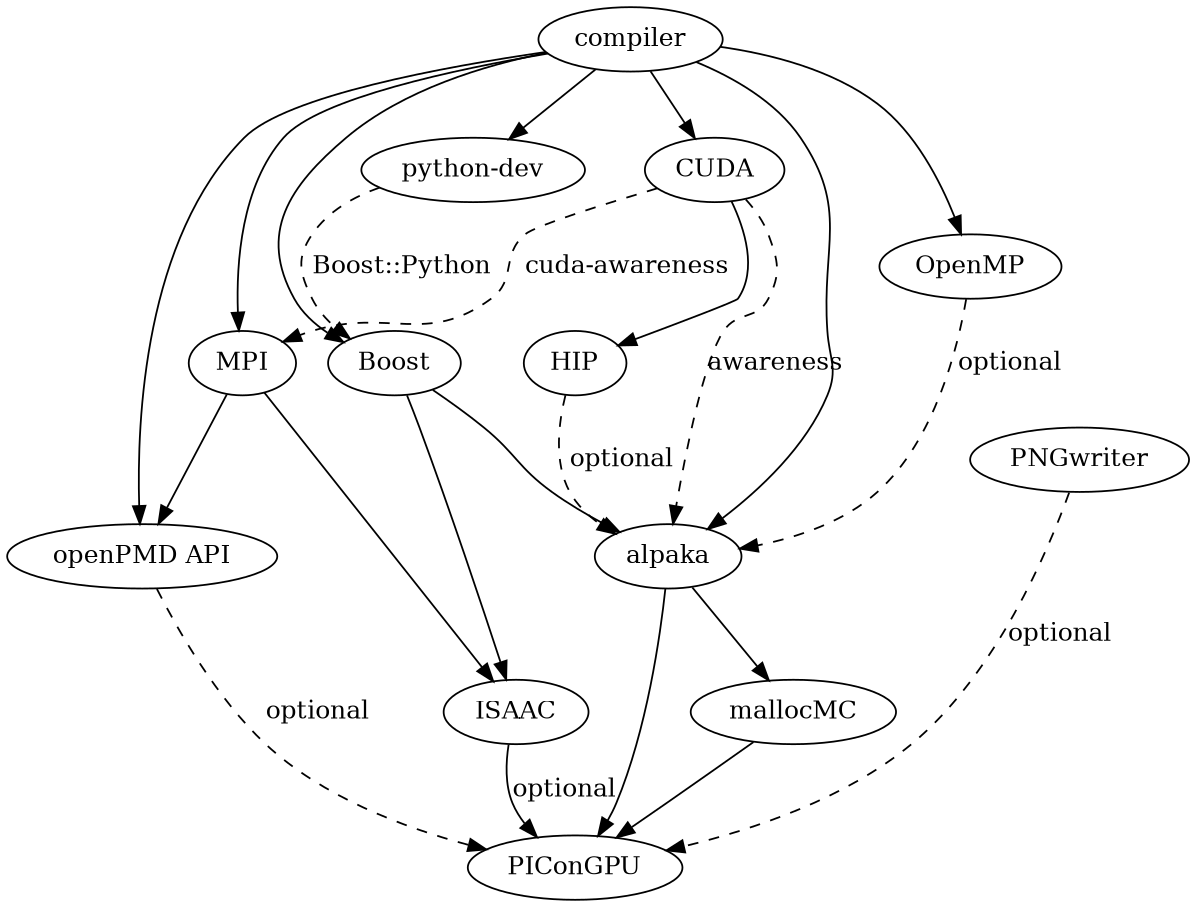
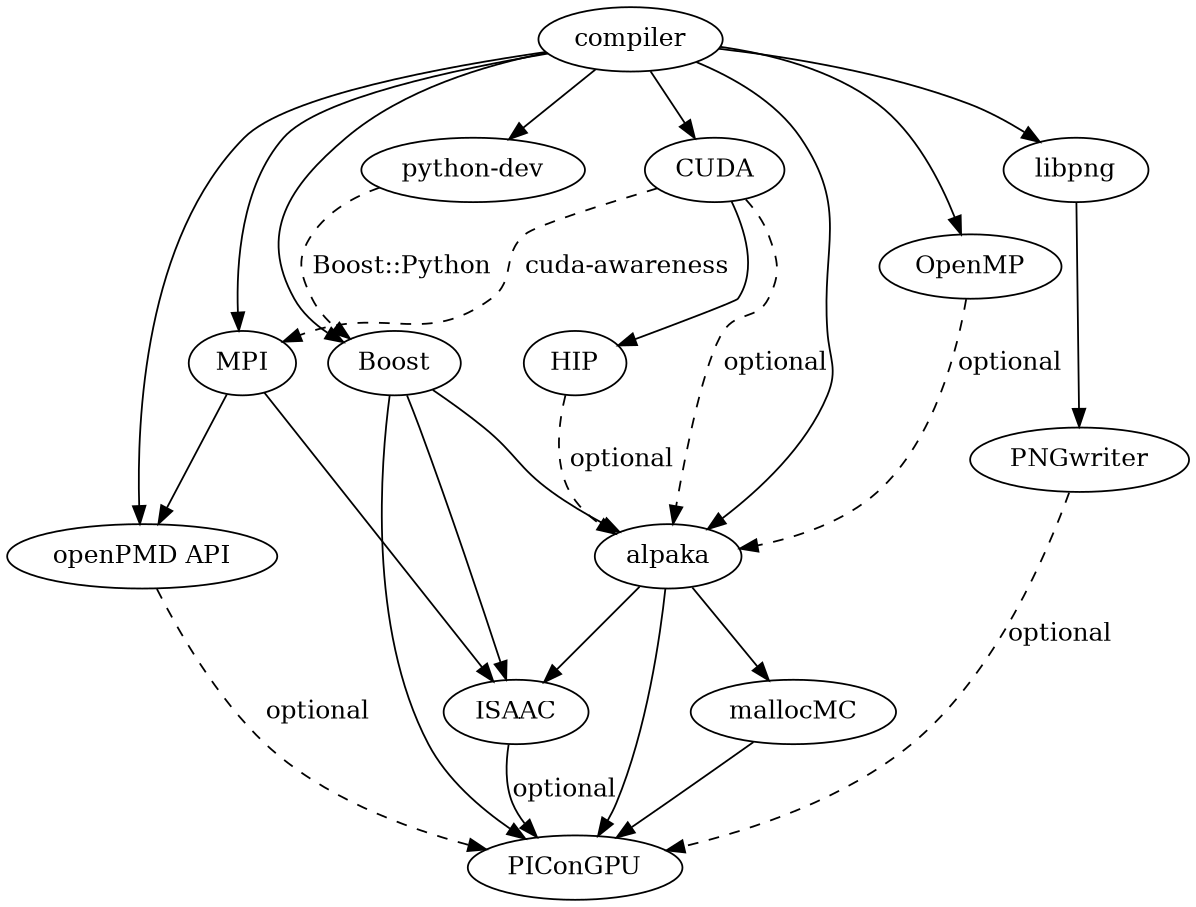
node "libpng": added
edge "CUDA" -> "alpaka": label "awareness" -> "optional"
edge "alpaka" -> "ISAAC": added
edge "Boost" -> "PIConGPU": added
